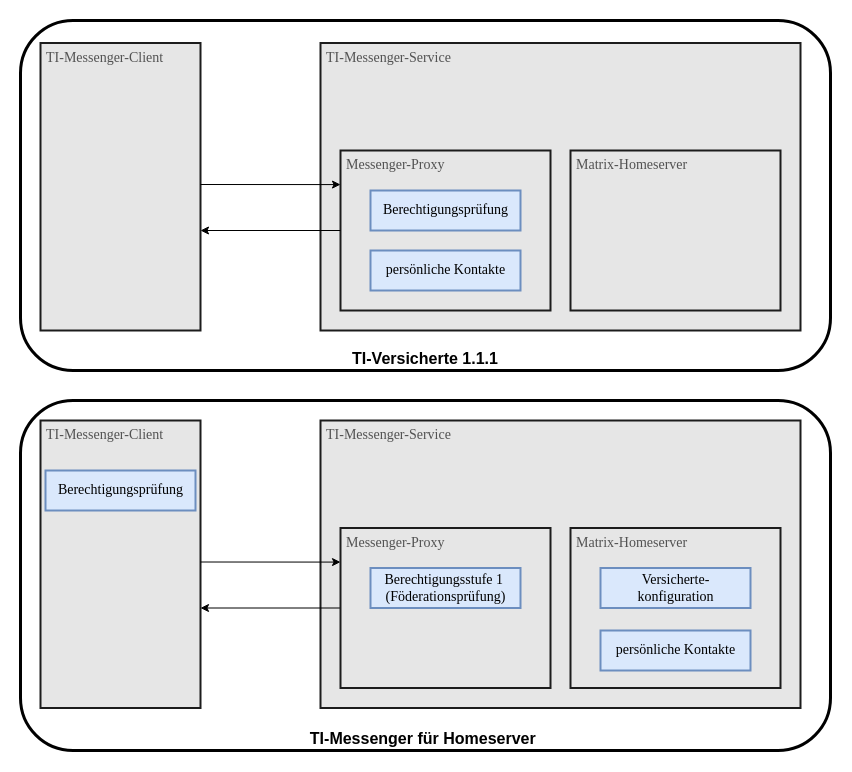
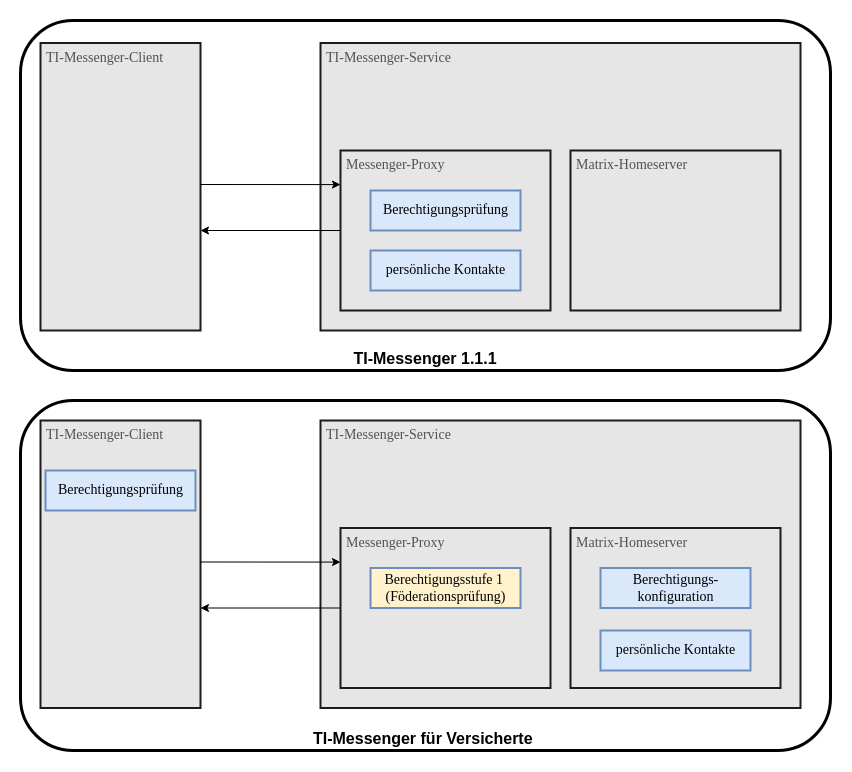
node "TI-Versicherte 1.1.1": label "TI-Versicherte 1.1.1" -> "TI-Messenger 1.1.1"
node "Berechtigungsstufe 1 (Föderationsprüfung)": fillcolor #dae8fc -> #fff2cc
node "Versicherte- konfiguration": label "Versicherte- konfiguration" -> "Berechtigungs- konfiguration"
node "TI-Messenger für Homeserver": label "TI-Messenger für Homeserver" -> "TI-Messenger für Versicherte"
